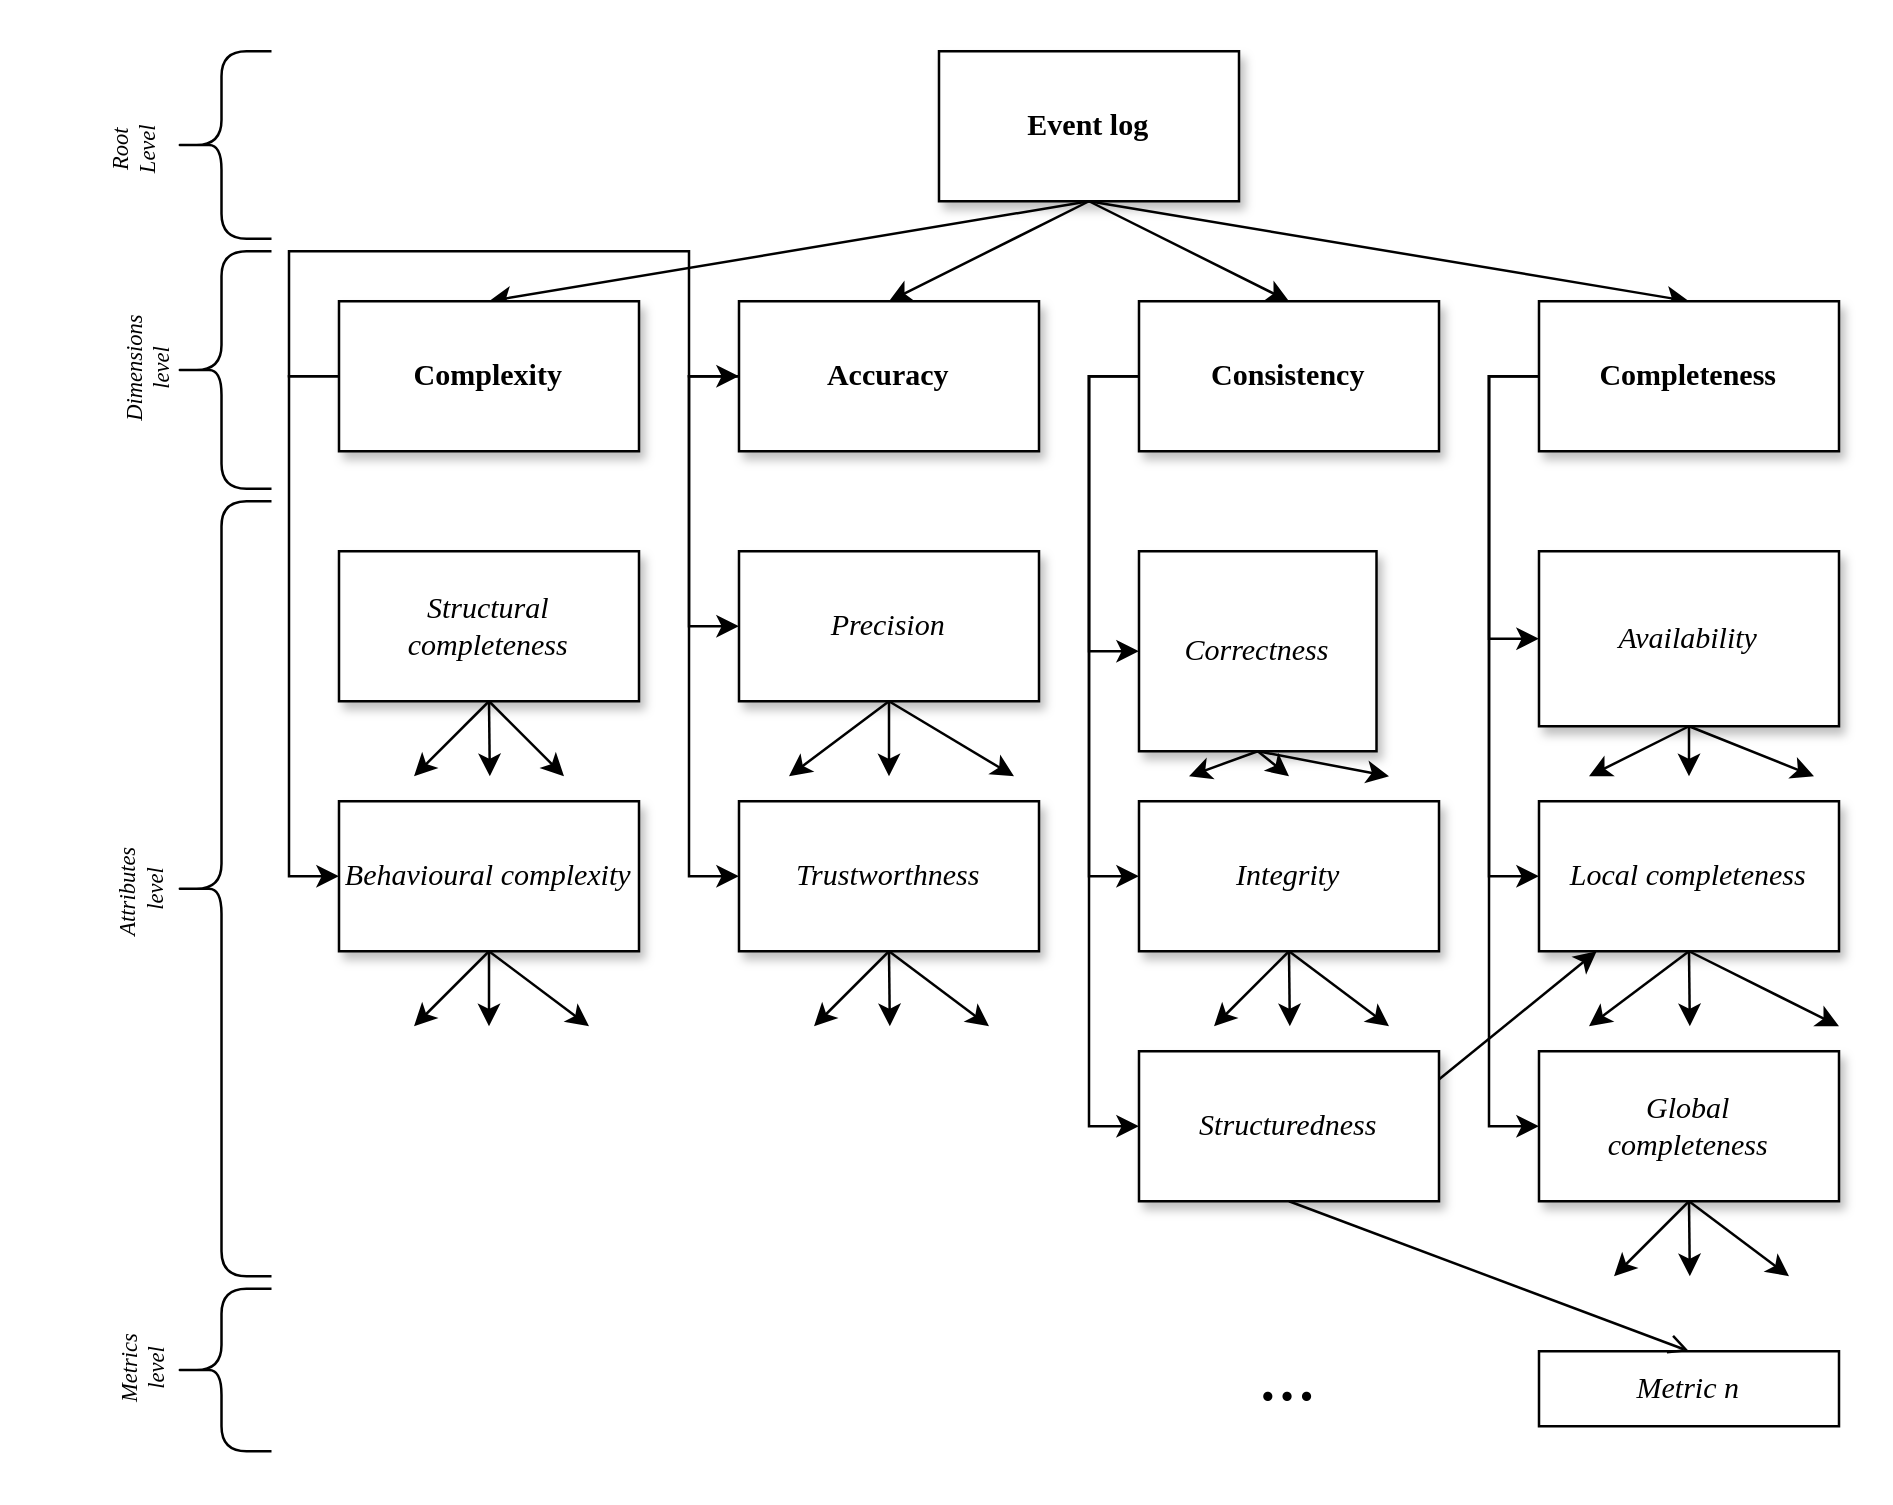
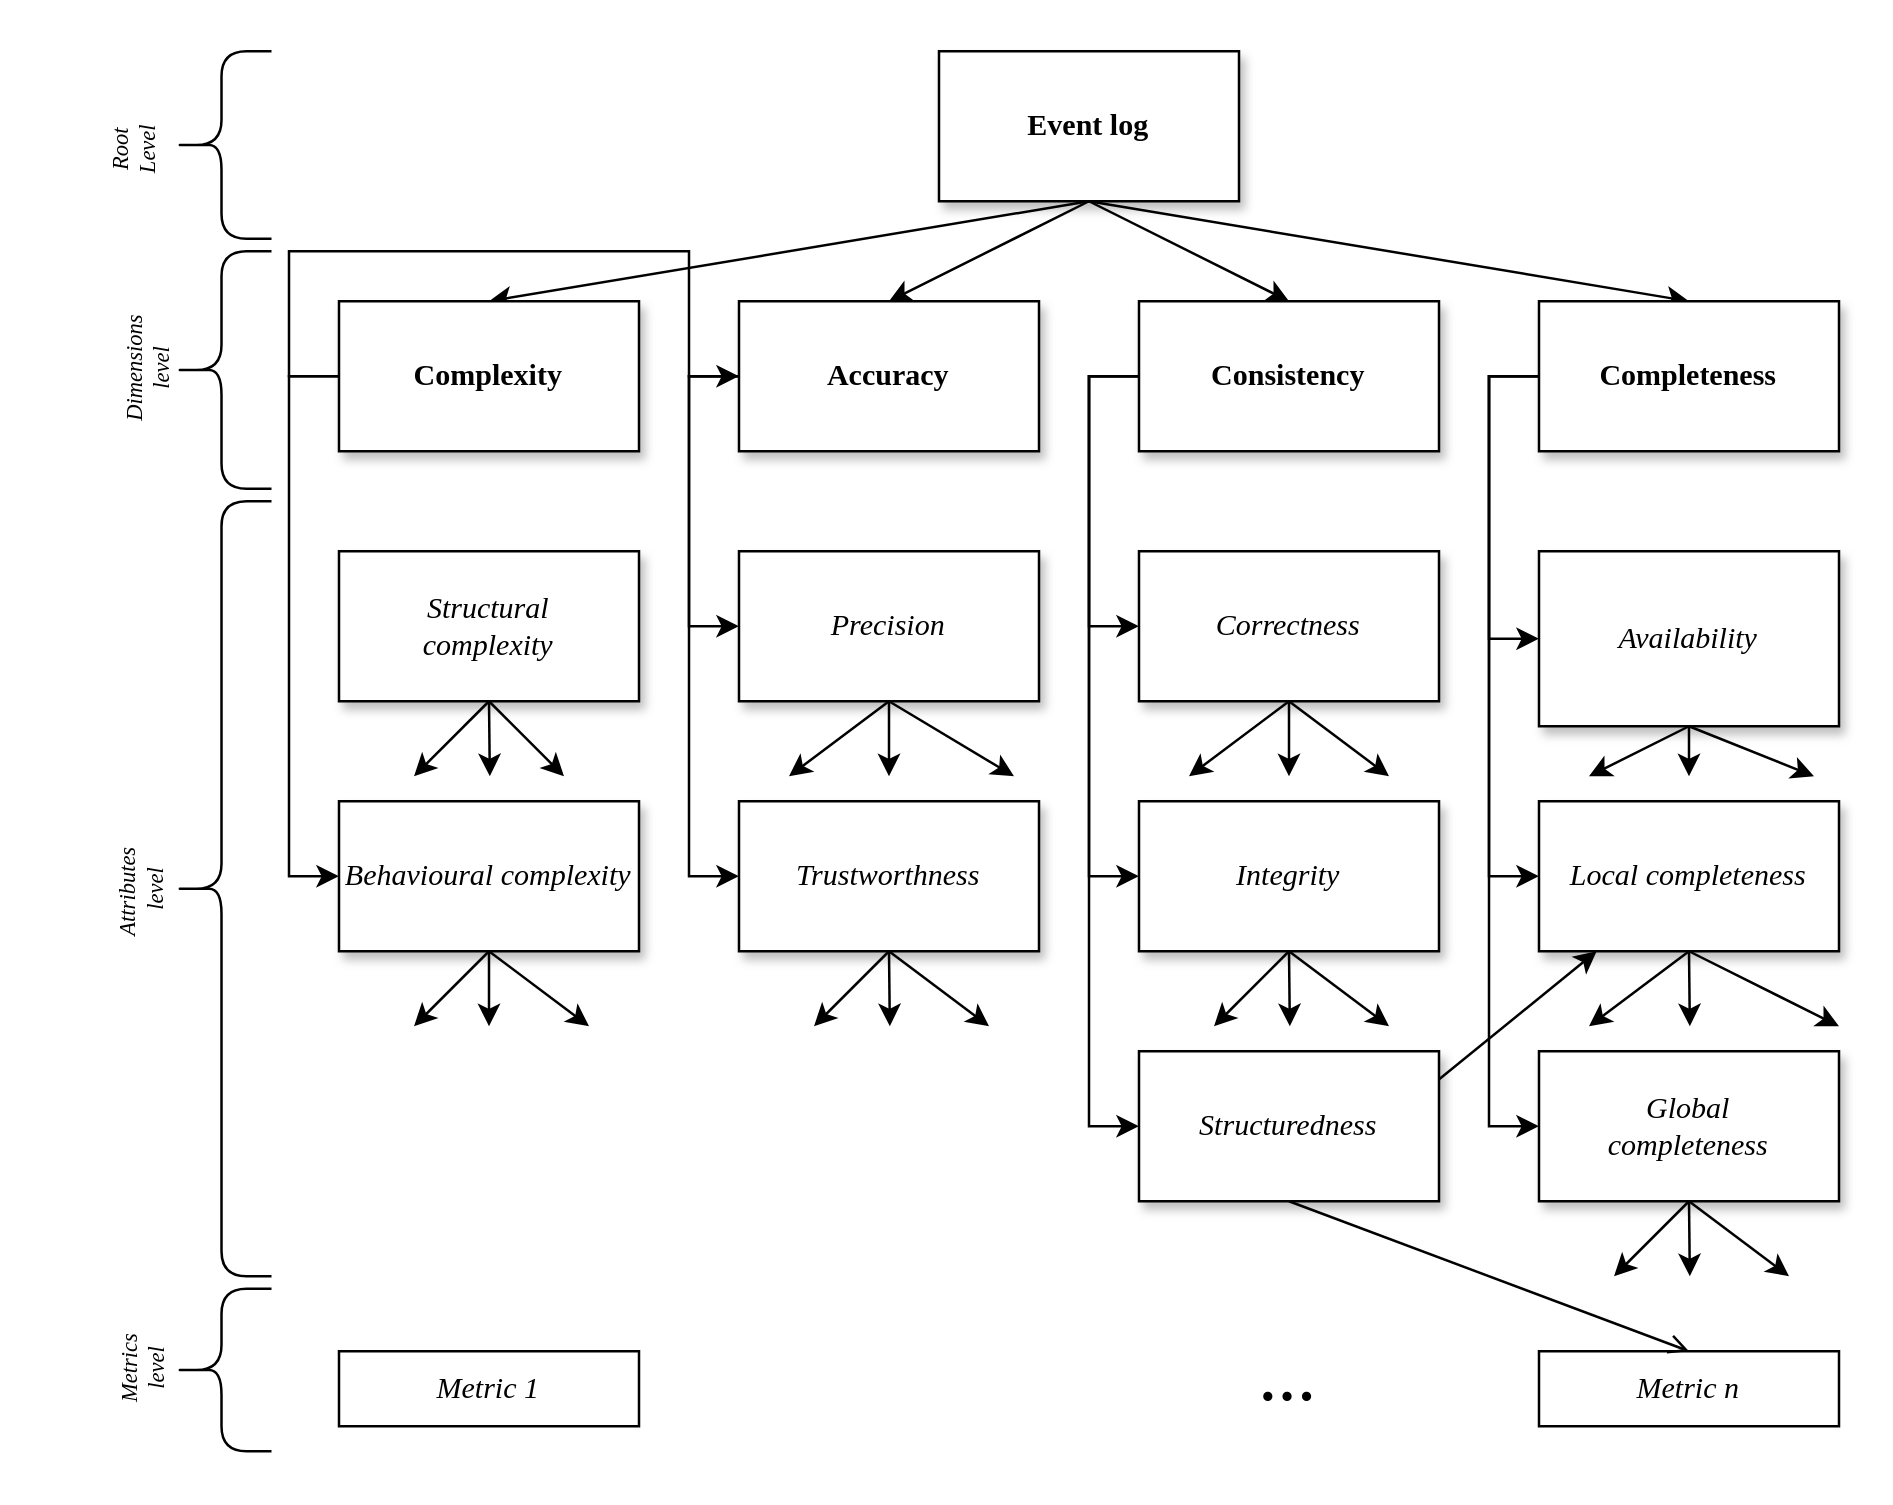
node "Structural completeness": label "Structural completeness" -> "Structural complexity"
node "Correctness": size 238x200 -> 300x150
node "Metric 1": added
